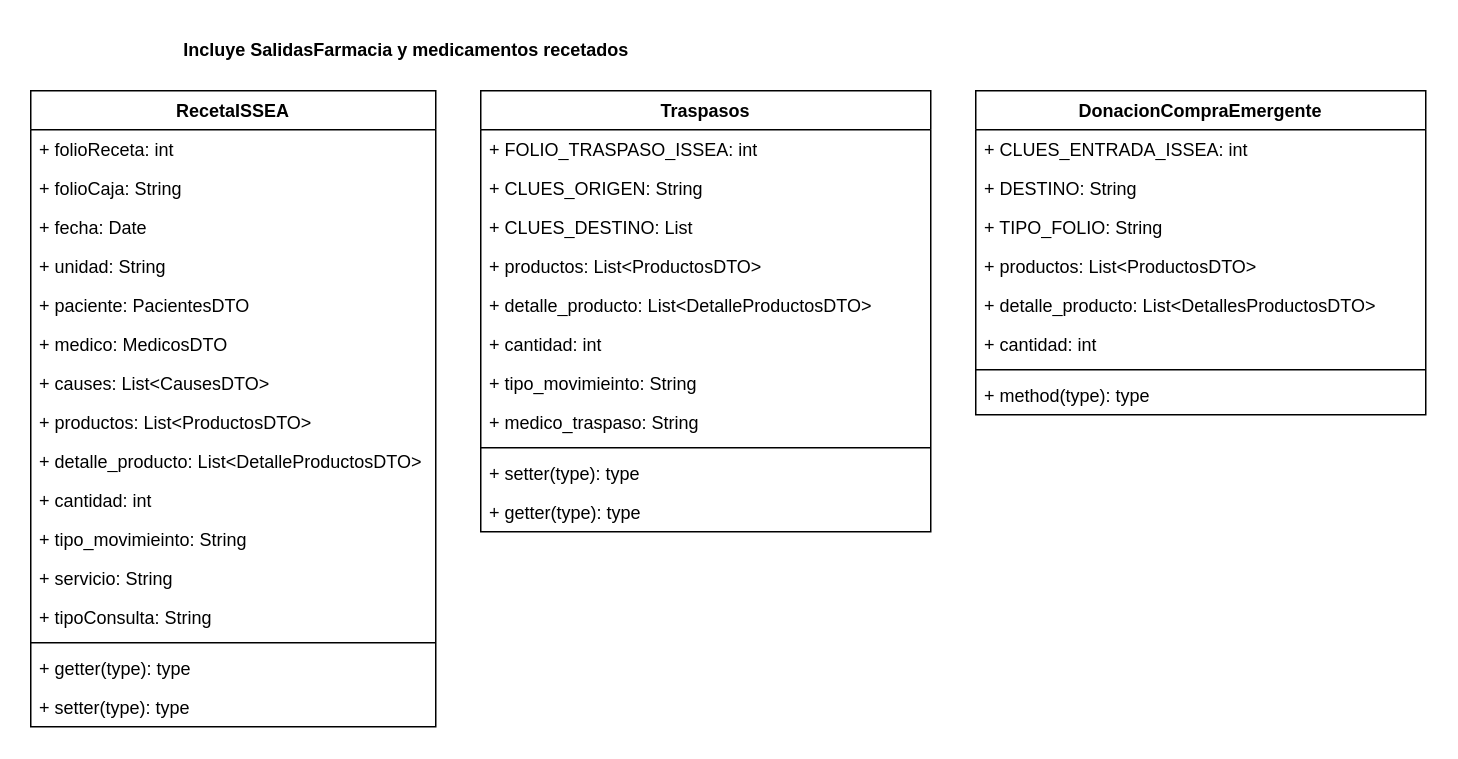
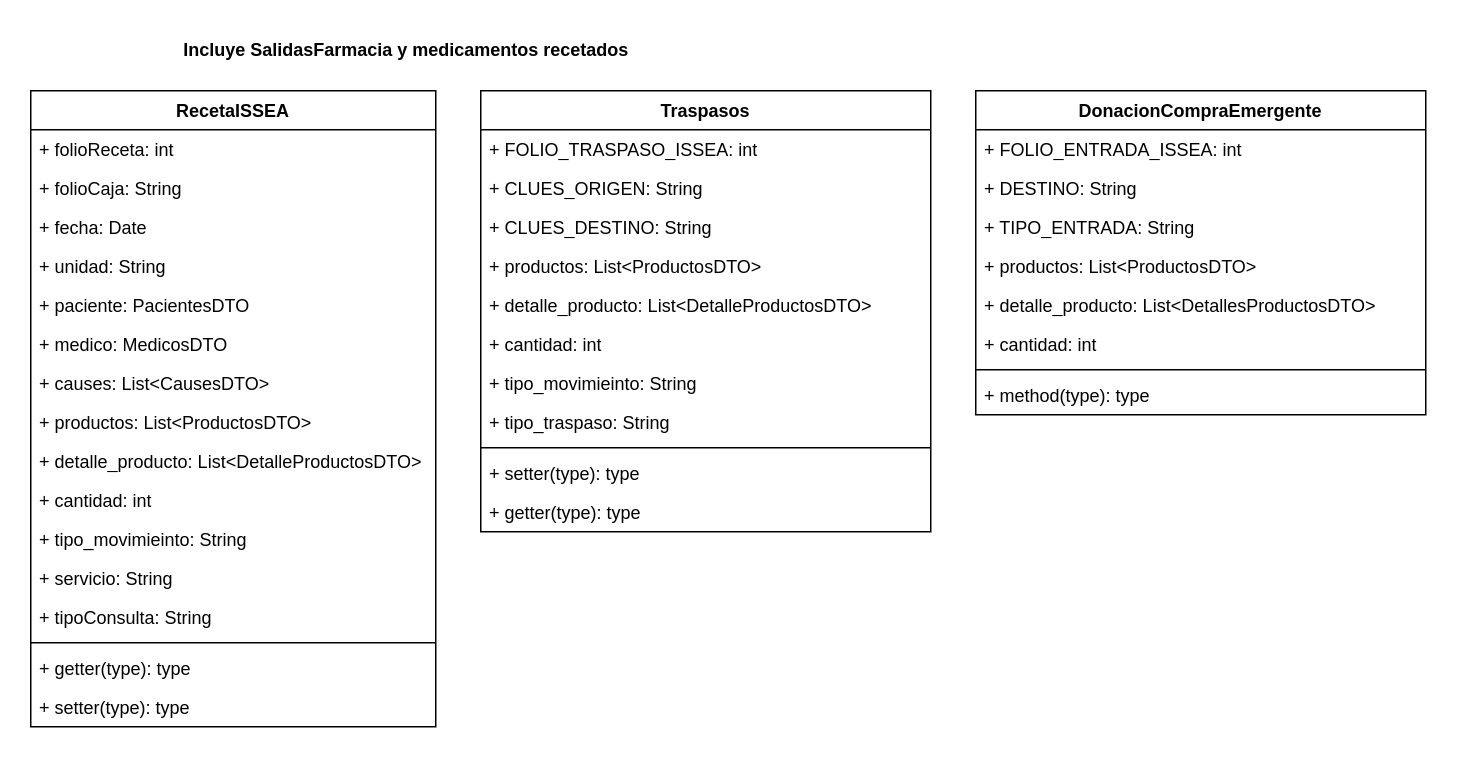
node "+ CLUES_ENTRADA_ISSEA: int": label "+ CLUES_ENTRADA_ISSEA: int" -> "+ FOLIO_ENTRADA_ISSEA: int"
node "+ CLUES_DESTINO: List": label "+ CLUES_DESTINO: List" -> "+ CLUES_DESTINO: String"
node "+ TIPO_FOLIO: String": label "+ TIPO_FOLIO: String" -> "+ TIPO_ENTRADA: String"
node "+ medico_traspaso: String": label "+ medico_traspaso: String" -> "+ tipo_traspaso: String"
